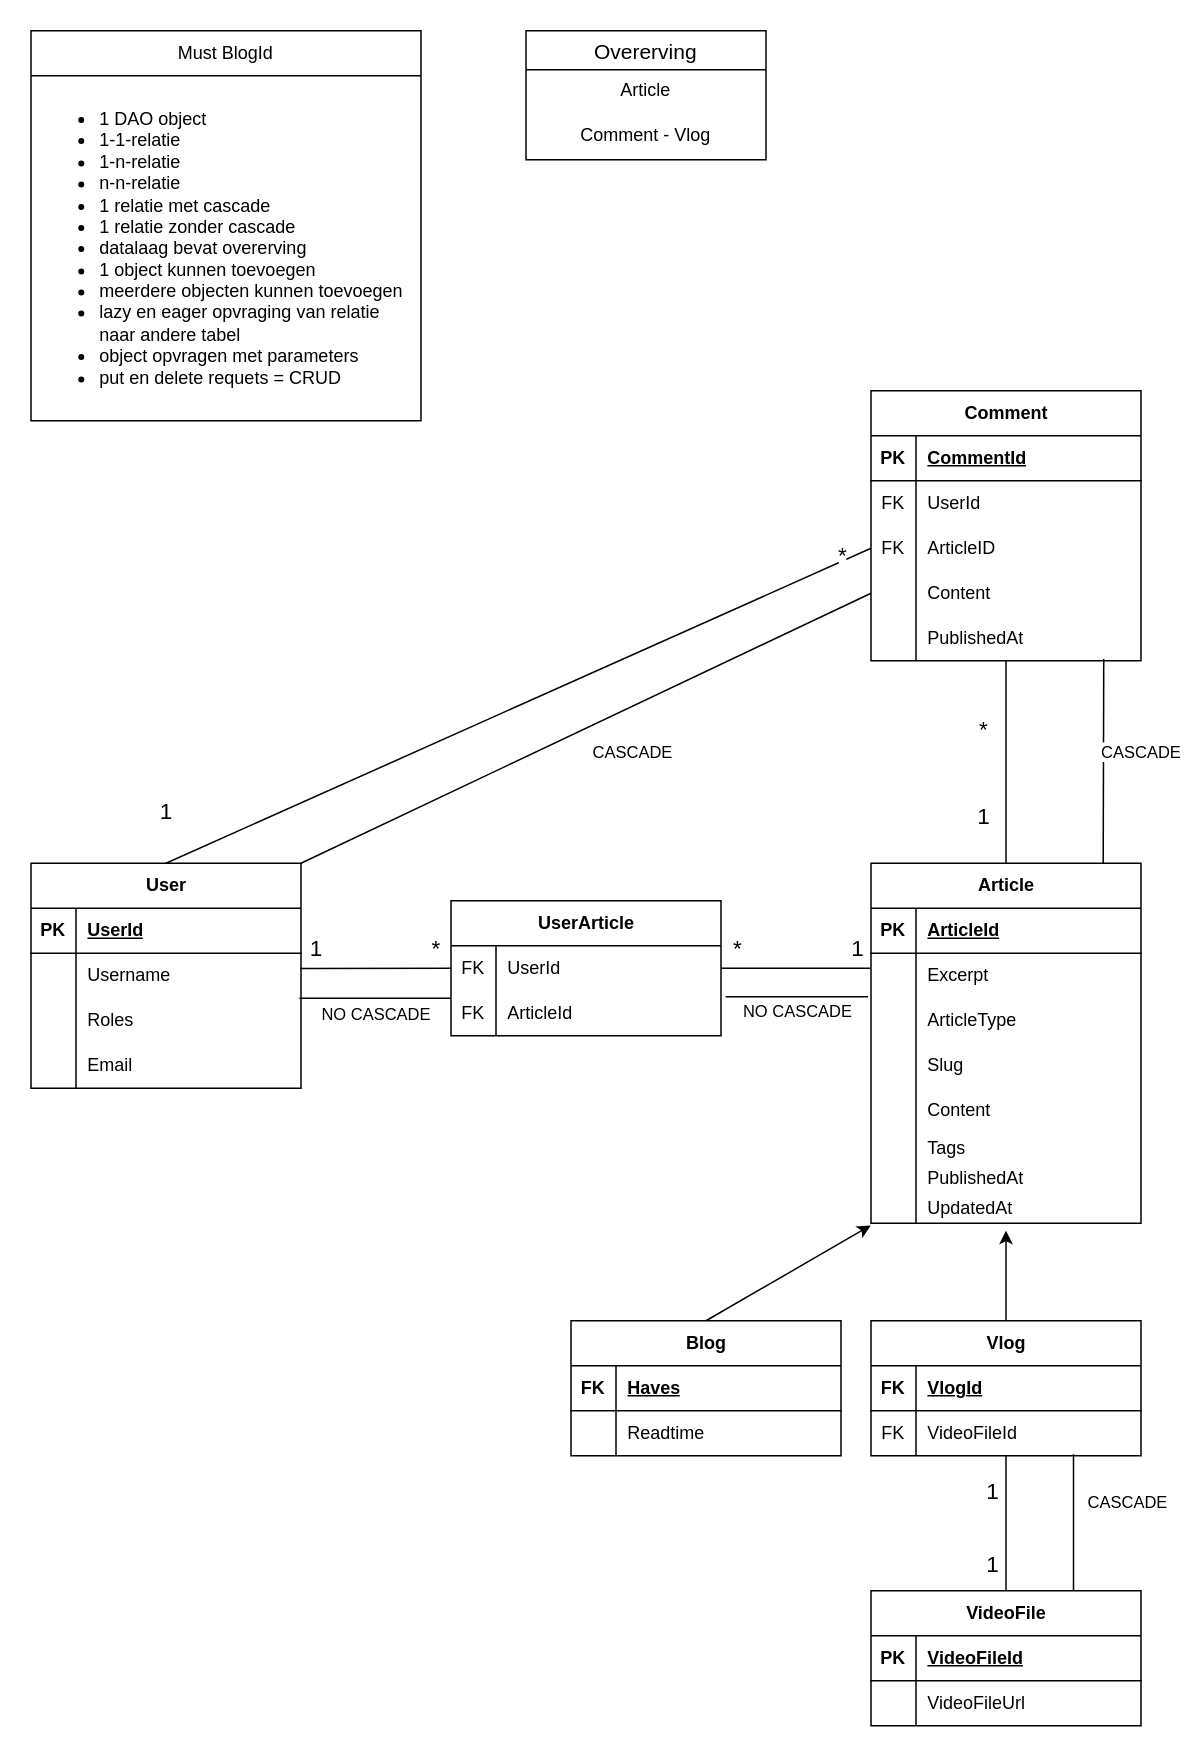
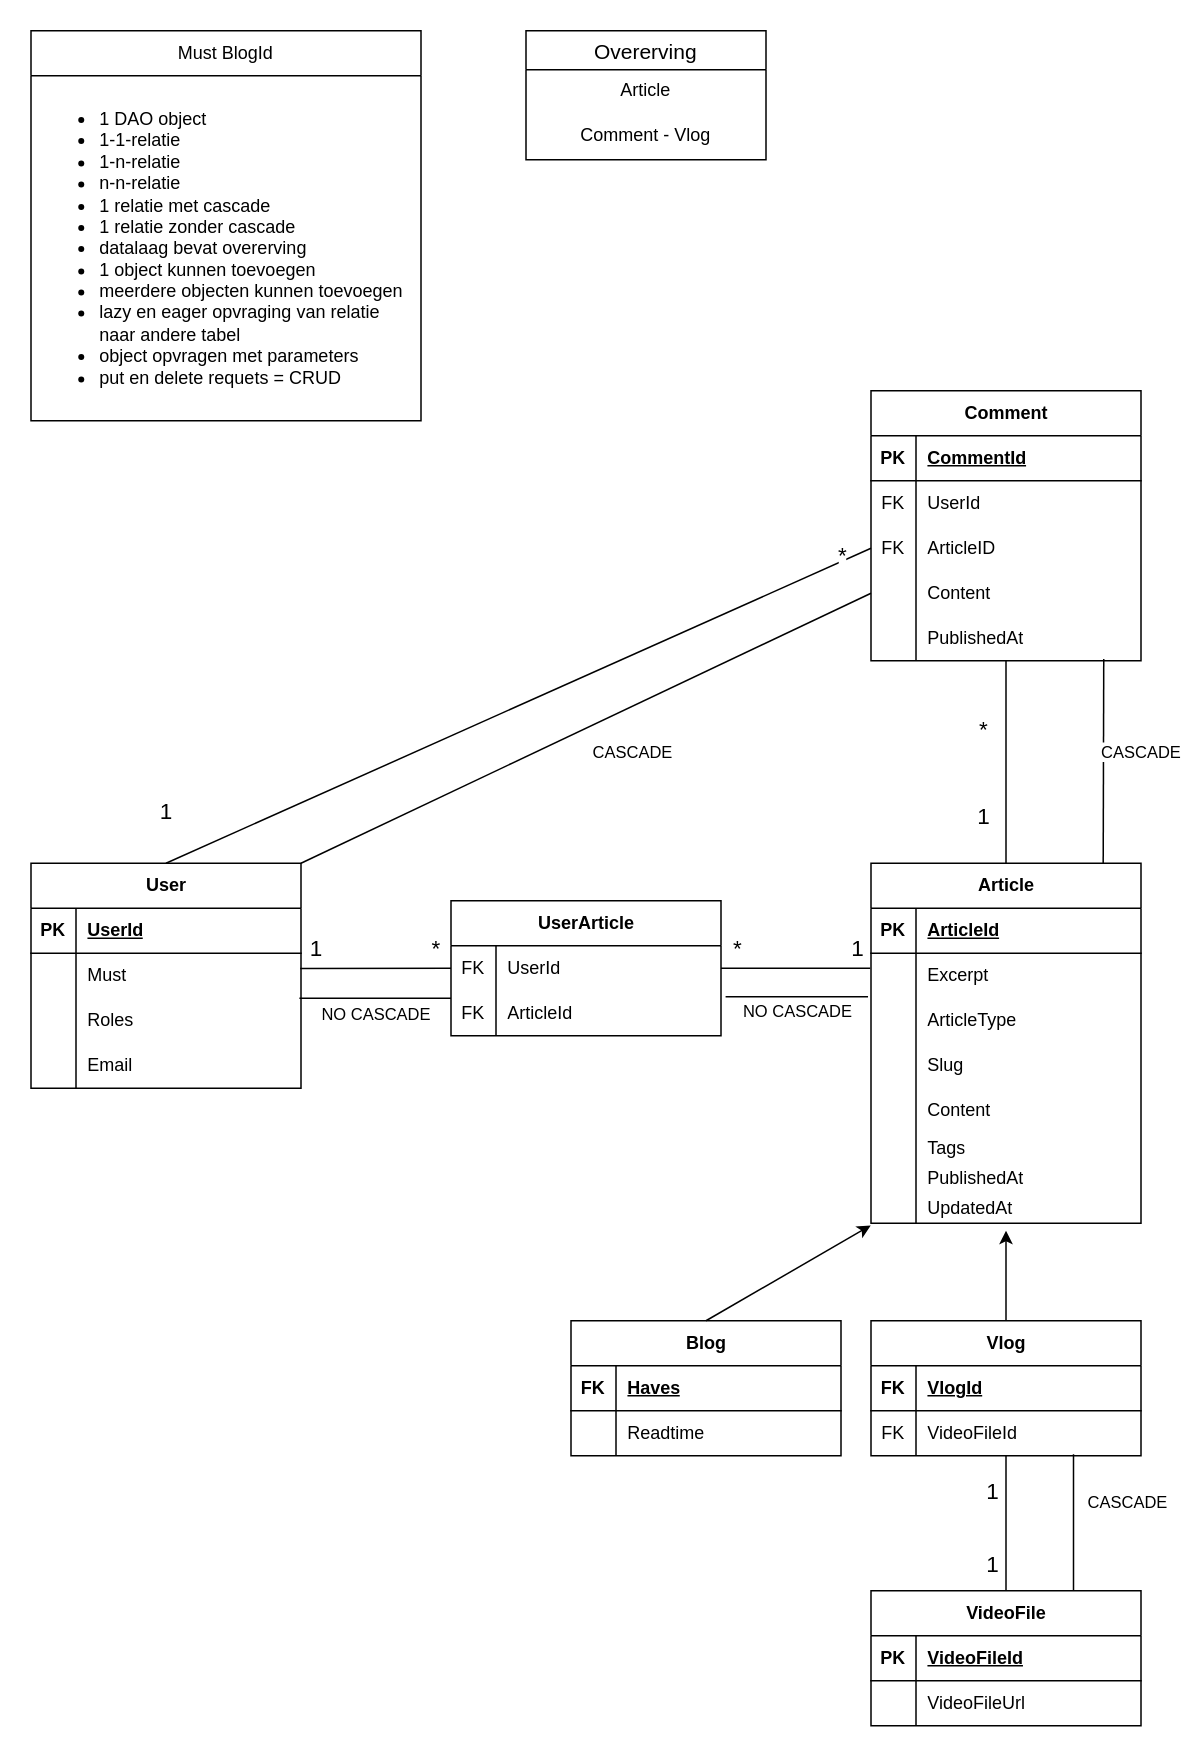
node "Username": label "Username" -> "Must"
